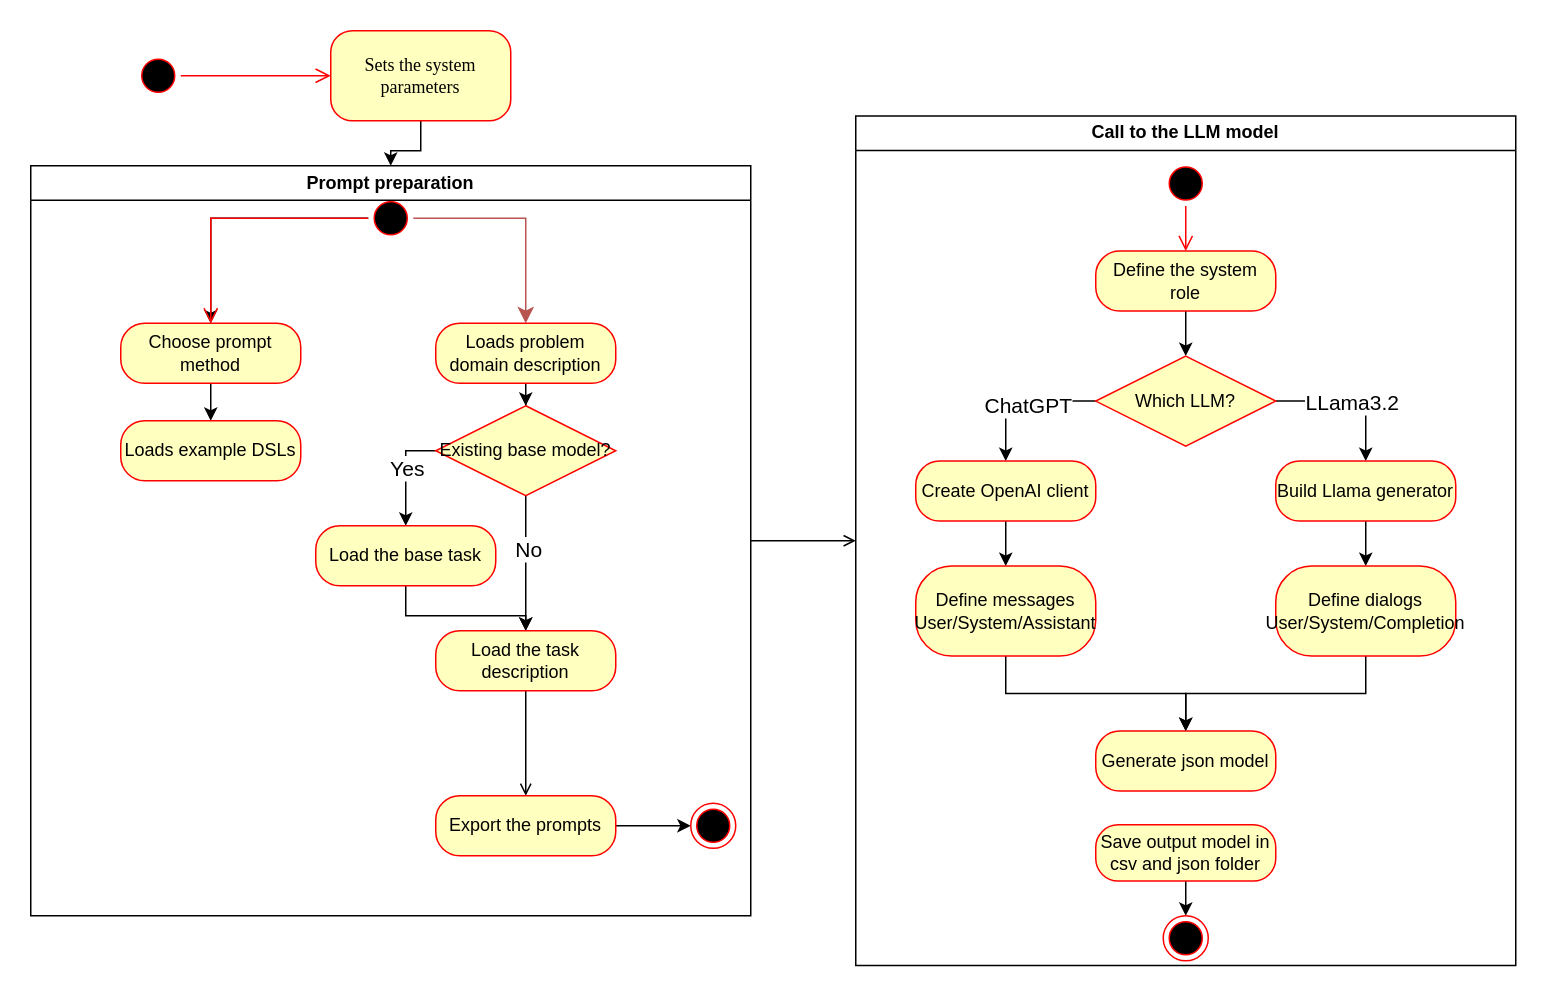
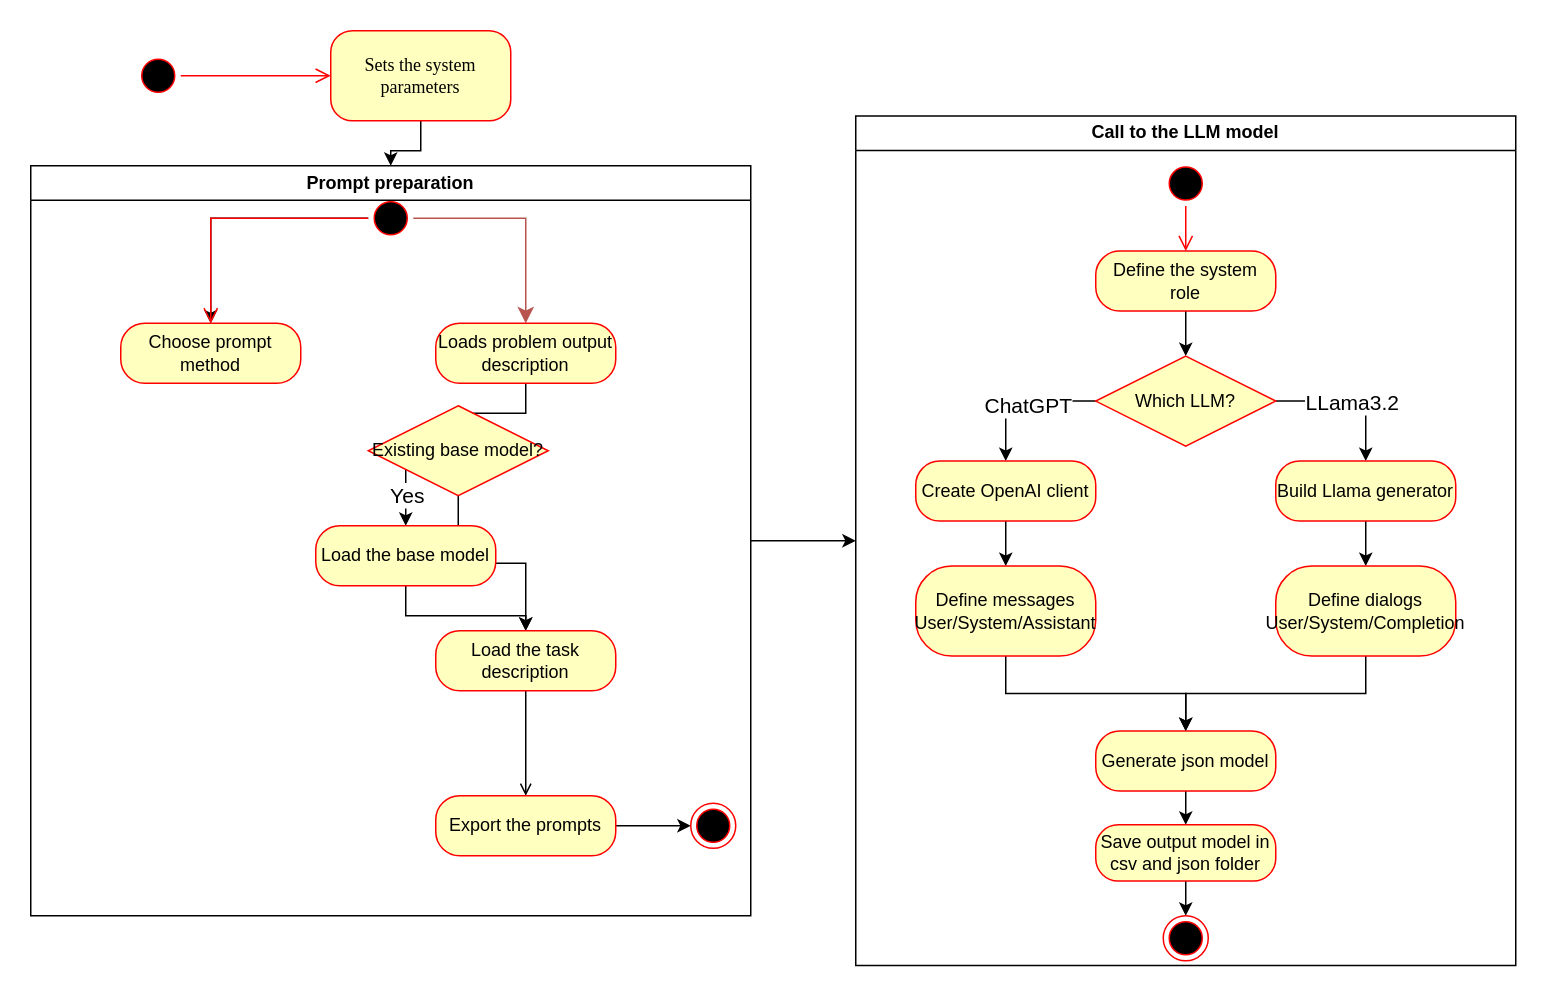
node "Loads problem domain description": label "Loads problem domain description" -> "Loads problem output description"
edge "Choose prompt method" -> "Loads example DSLs": removed
node "Loads example DSLs": removed
node "Existing base model?": moved (526, 451) -> (458, 451)
edge "Prompt preparation" -> "Call to the LLM model": arrowhead open -> classic
node "Load the base task": label "Load the base task" -> "Load the base model"
edge "Generate json model" -> "Save output model in csv and json folder": added
